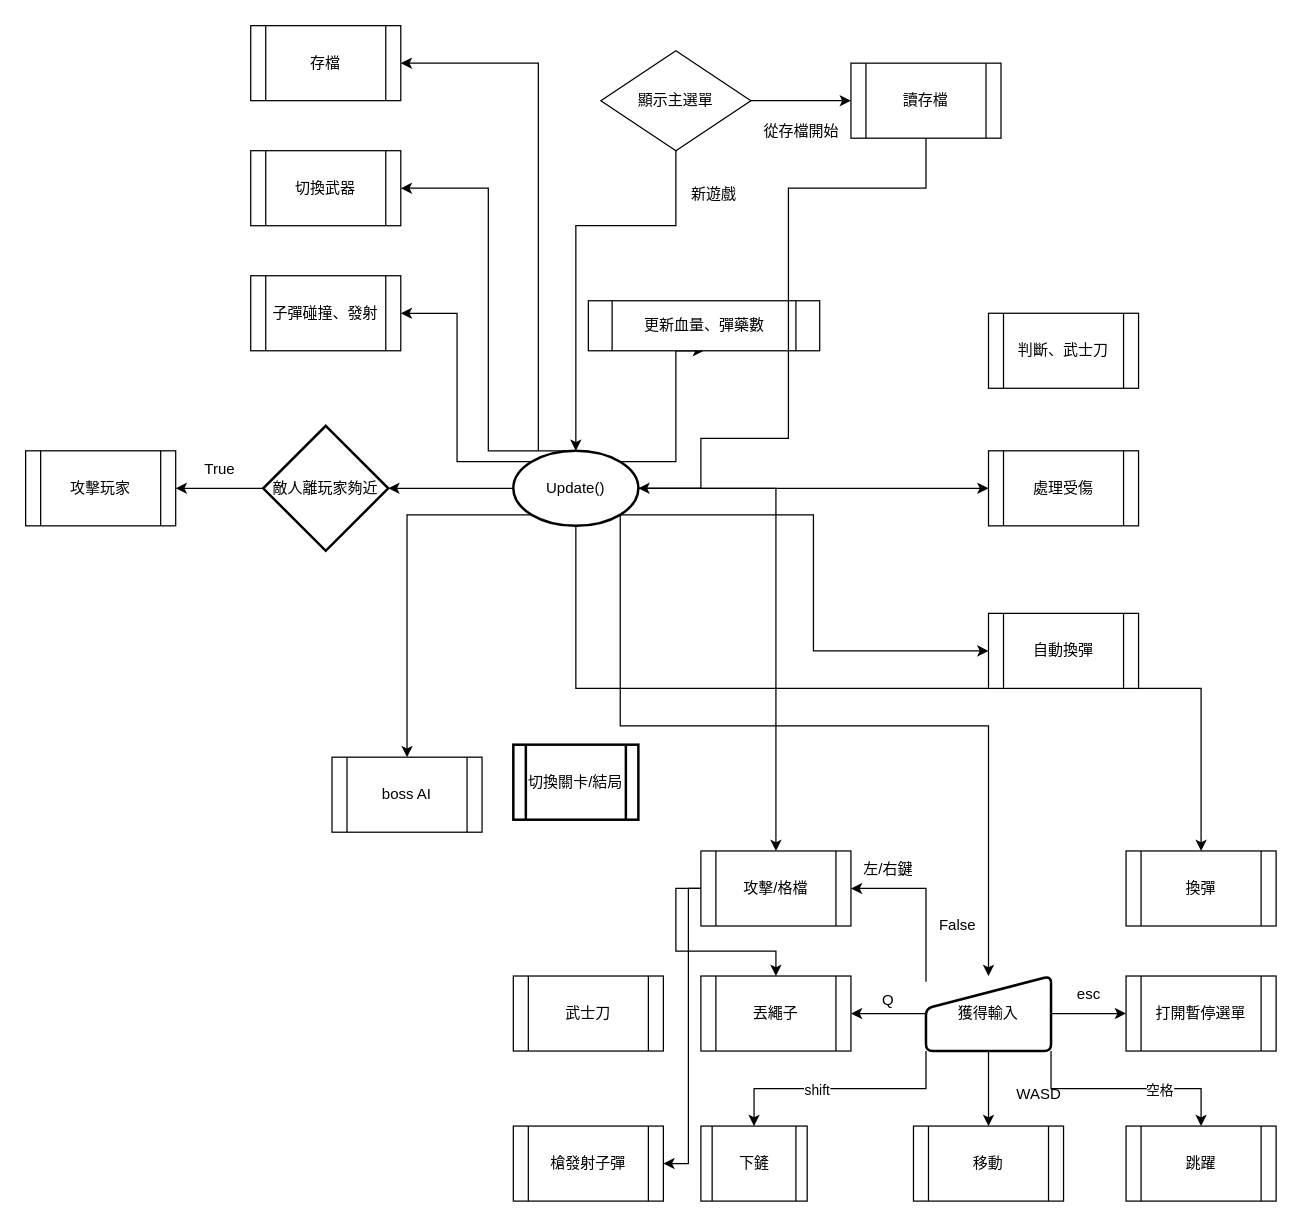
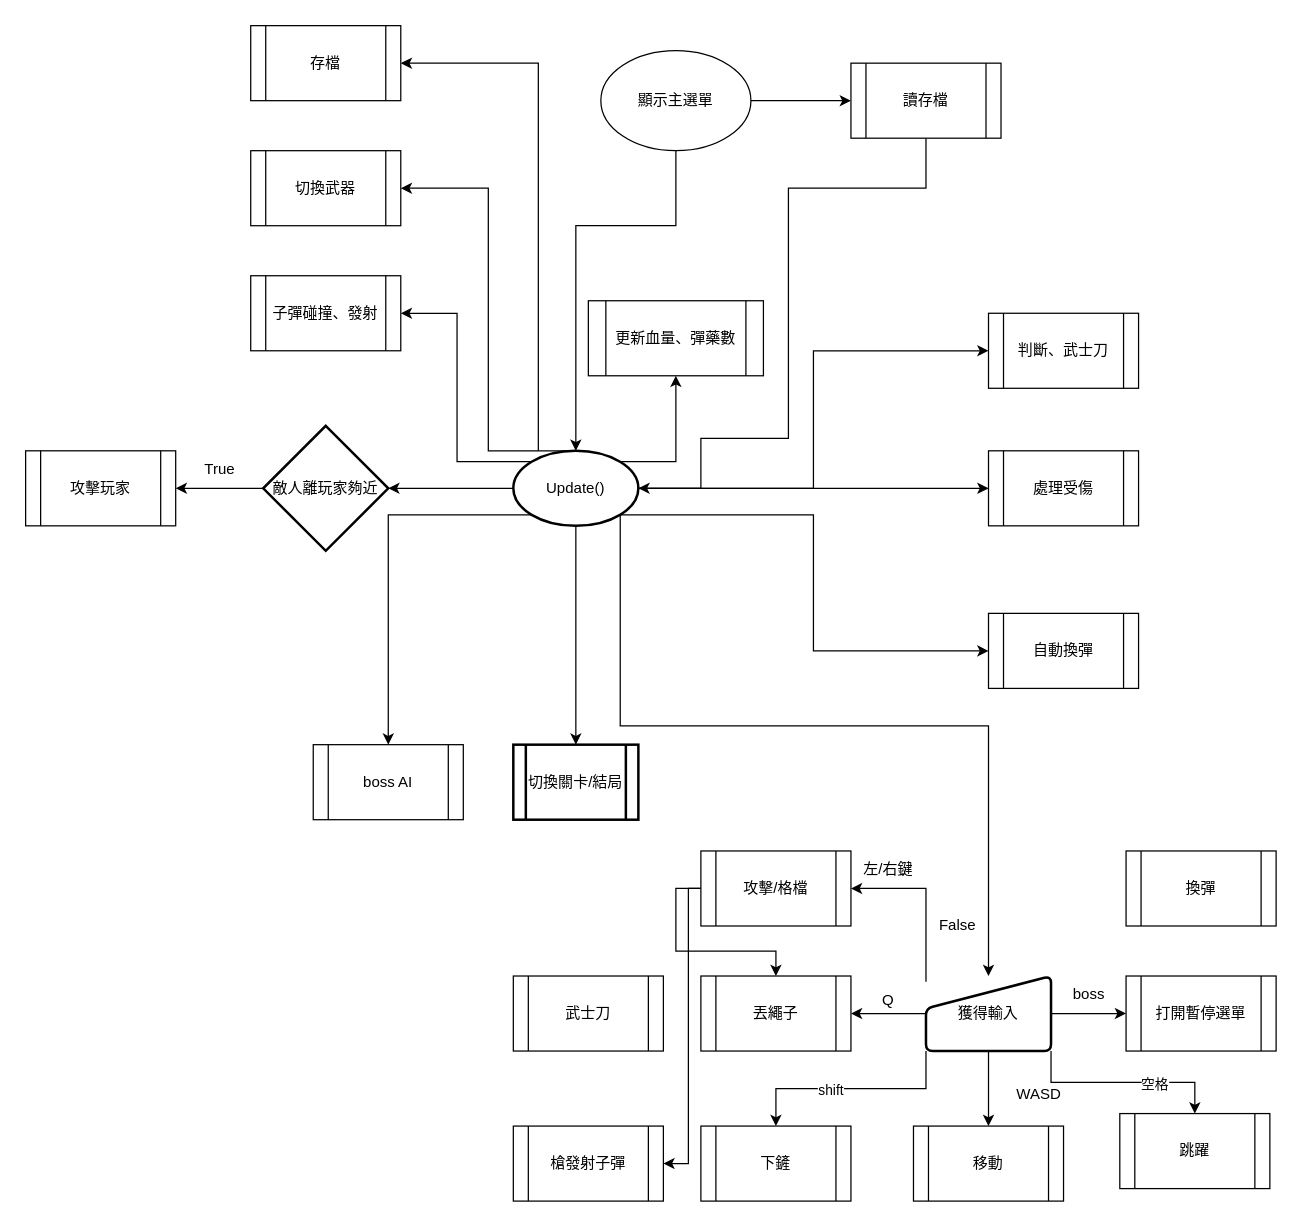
node "顯示主選單": shape diamond -> ellipse
node "從存檔開始": removed
node "新遊戲": removed
node "更新血量、彈藥數": size 231x50 -> 175x75
edge "Update()" -> "攻擊/格檔": now "Update()" -> "判斷、武士刀"
edge "Update()" -> "換彈": now "Update()" -> "切換關卡/結局"
node "boss AI": moved (407, 794) -> (388, 782)
node "esc": label "esc" -> "boss"
node "下鏟": size 106x75 -> 150x75
node "跳躍": moved (1201, 1163) -> (1194, 1151)
